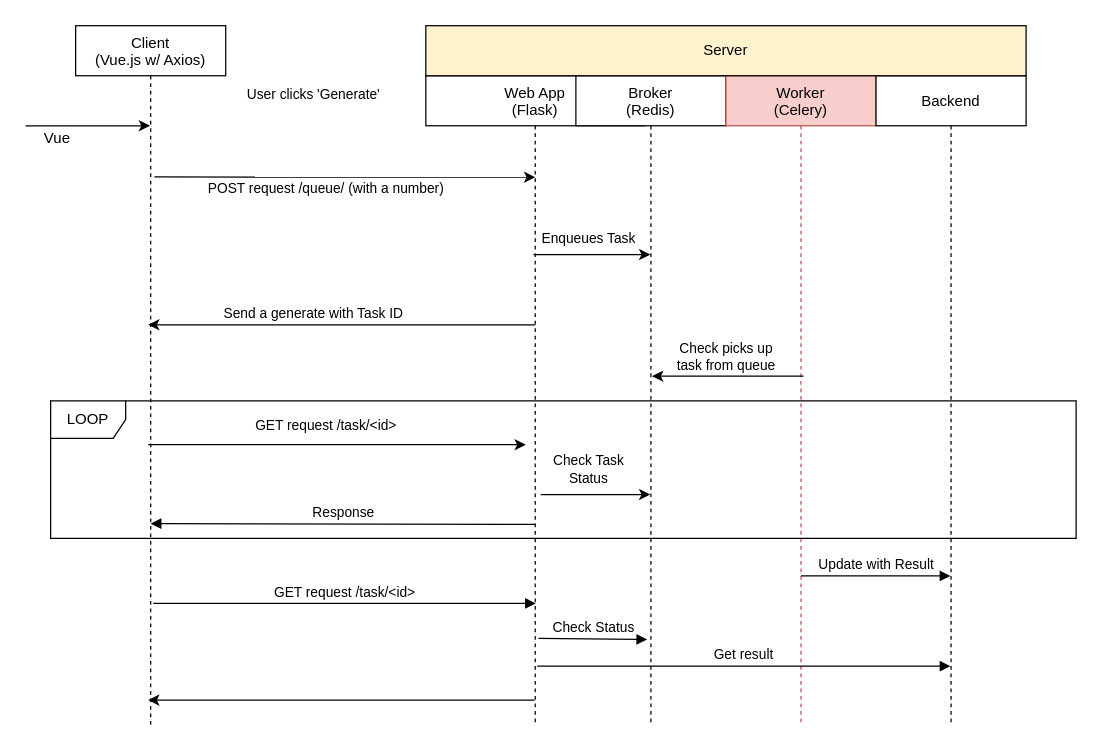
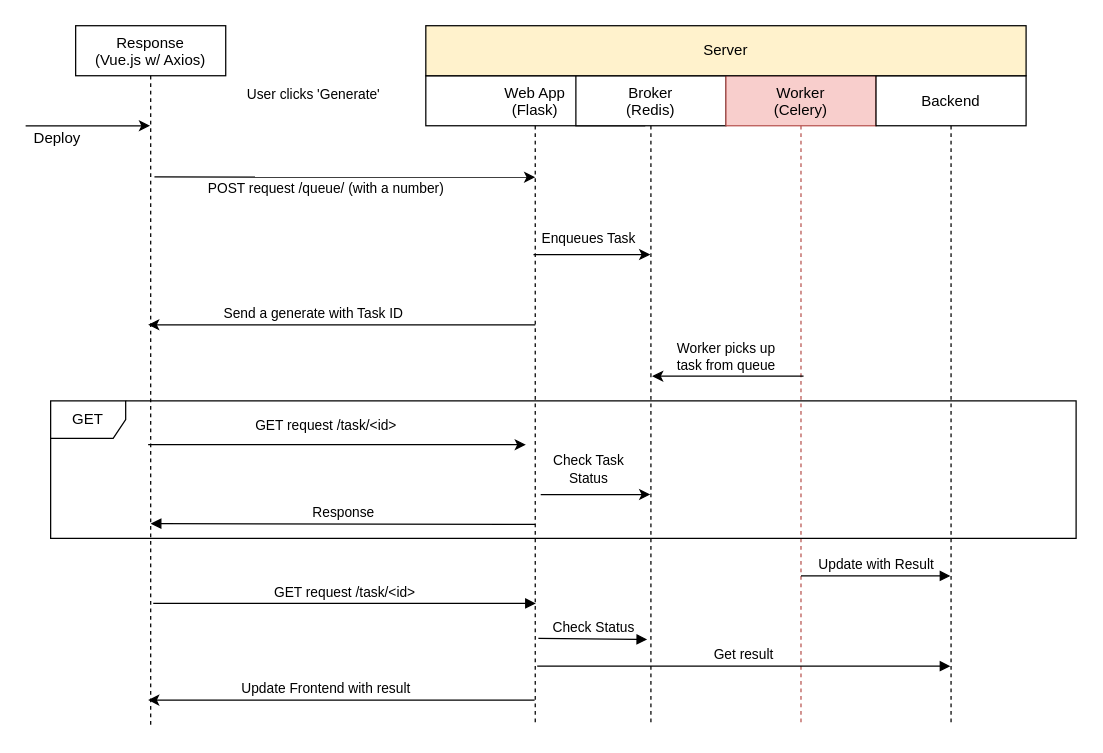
node "Client (Vue.js w/ Axios)": label "Client (Vue.js w/ Axios)" -> "Response (Vue.js w/ Axios)"
node "Vue": label "Vue" -> "Deploy"
node "Check picks up task from queue": label "Check picks up task from queue" -> "Worker picks up task from queue"
node "LOOP": label "LOOP" -> "GET"
node "Update Frontend with result": added
